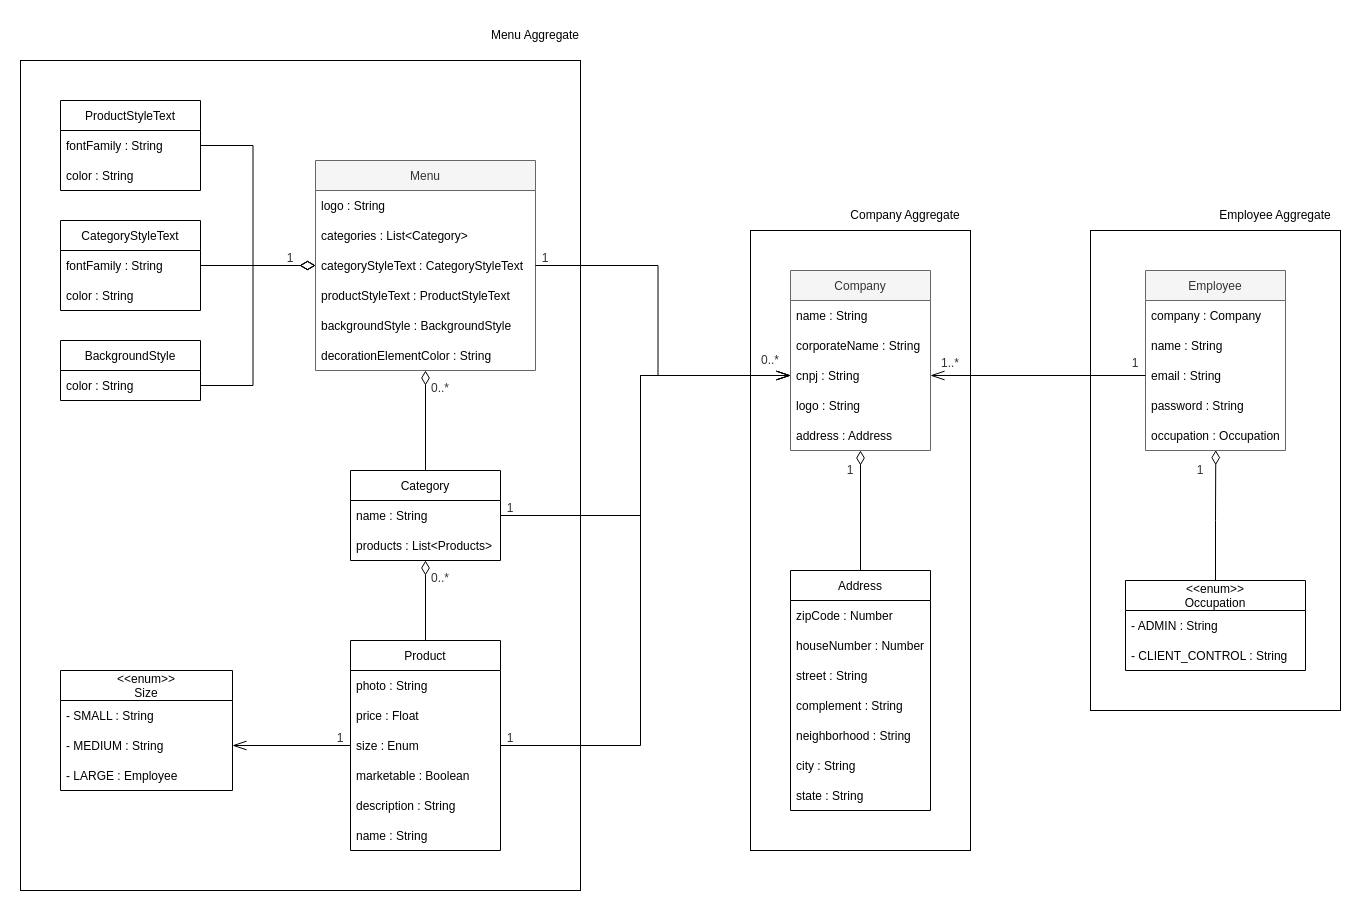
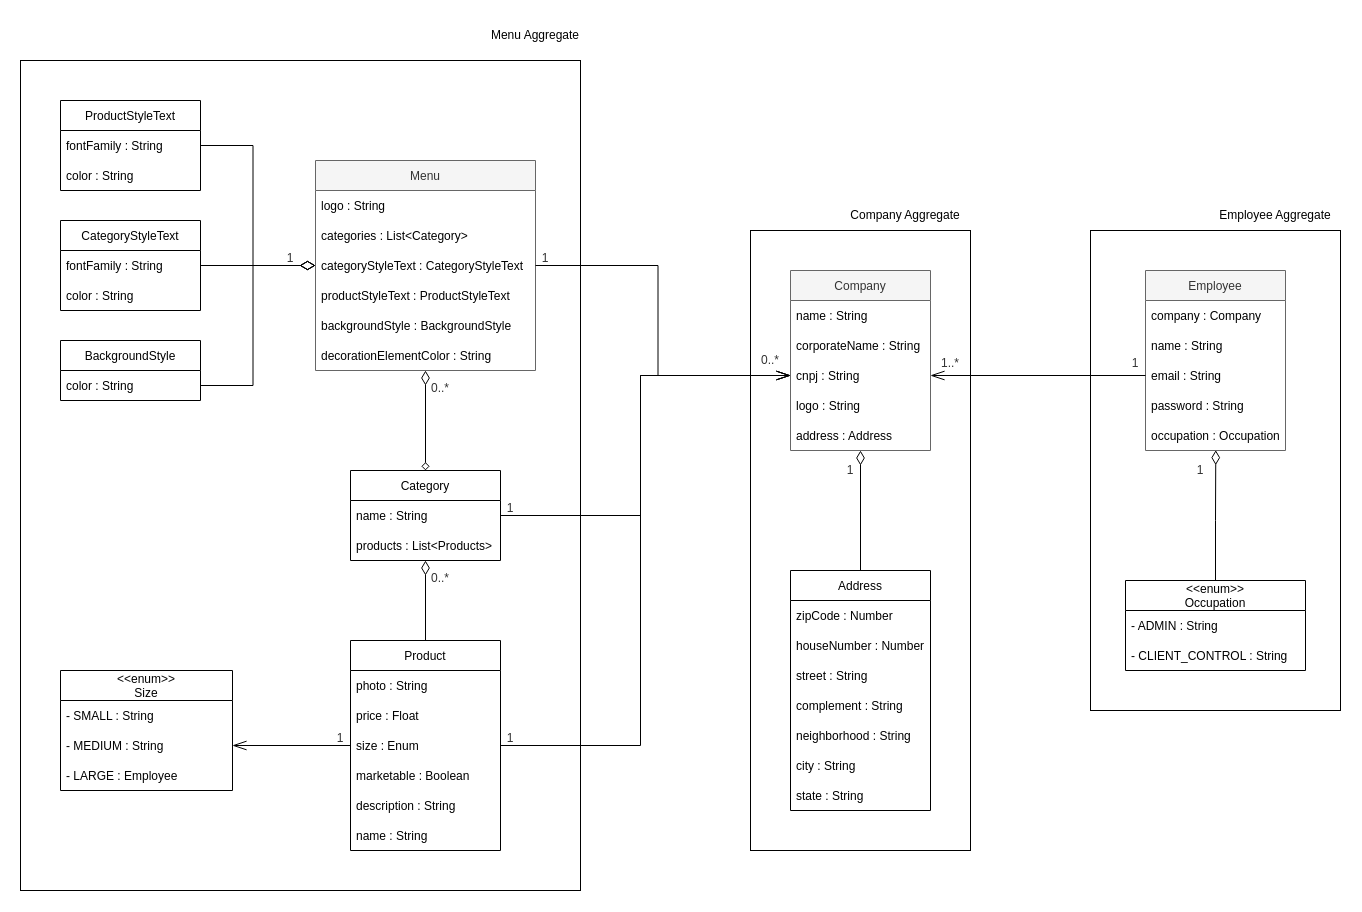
edge "Category" -> "Menu": arrowhead none -> diamond
